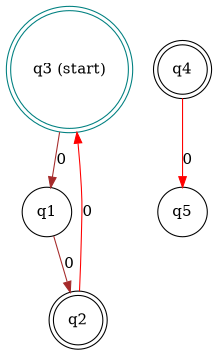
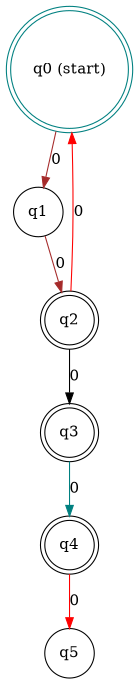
node "q3 (start)": label "q3 (start)" -> "q0 (start)"
node "q3": added
